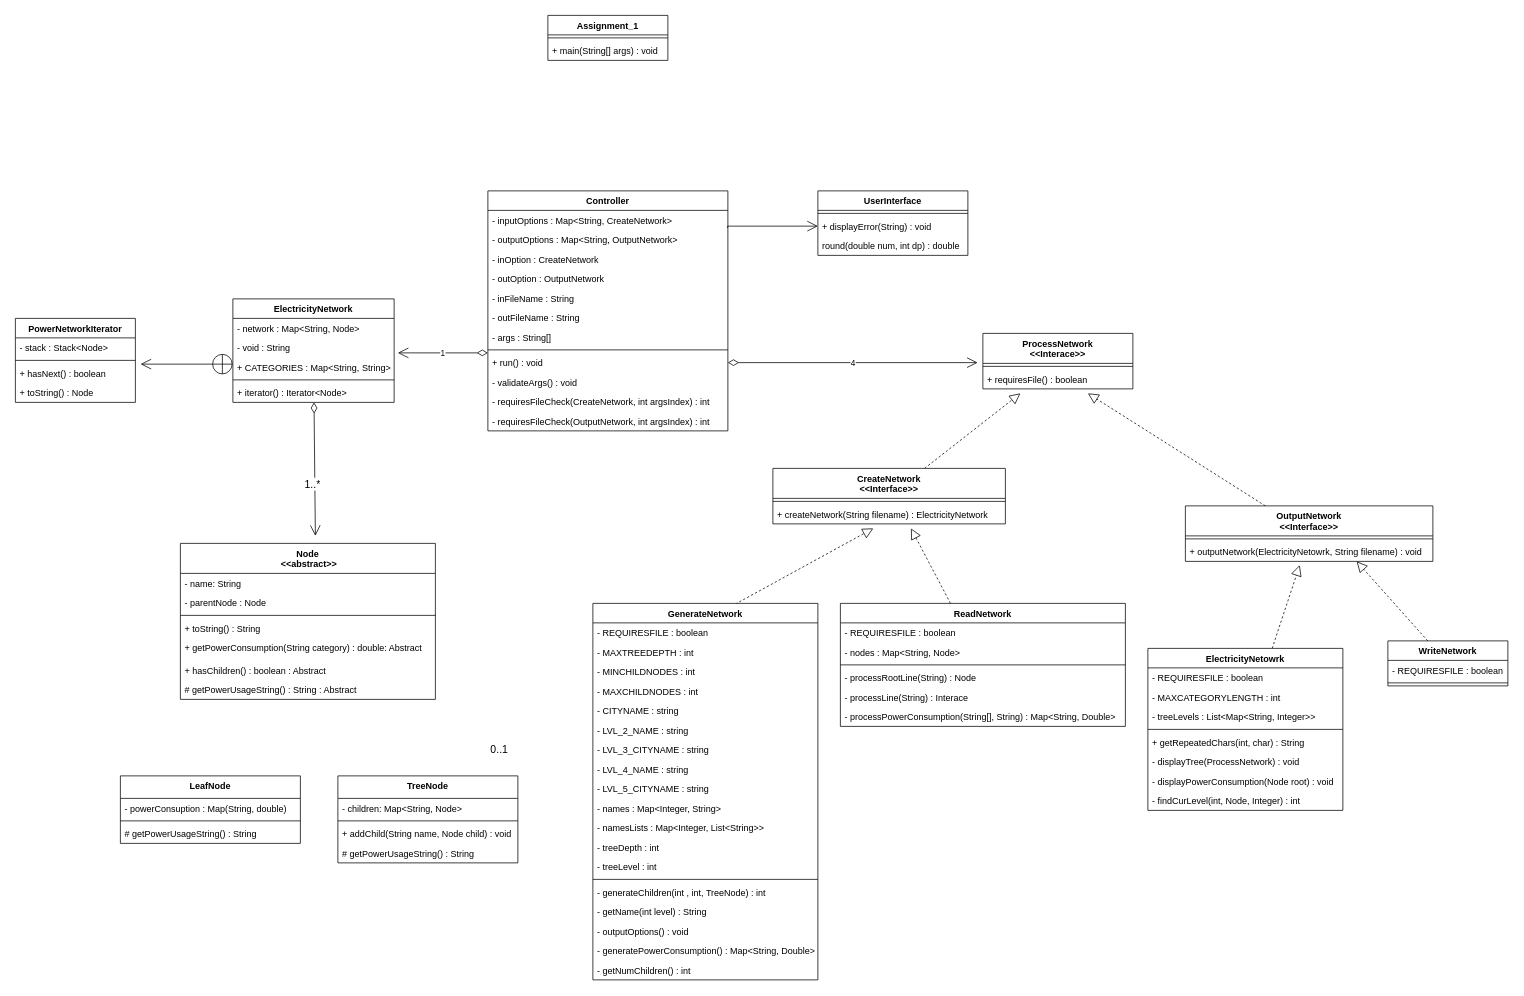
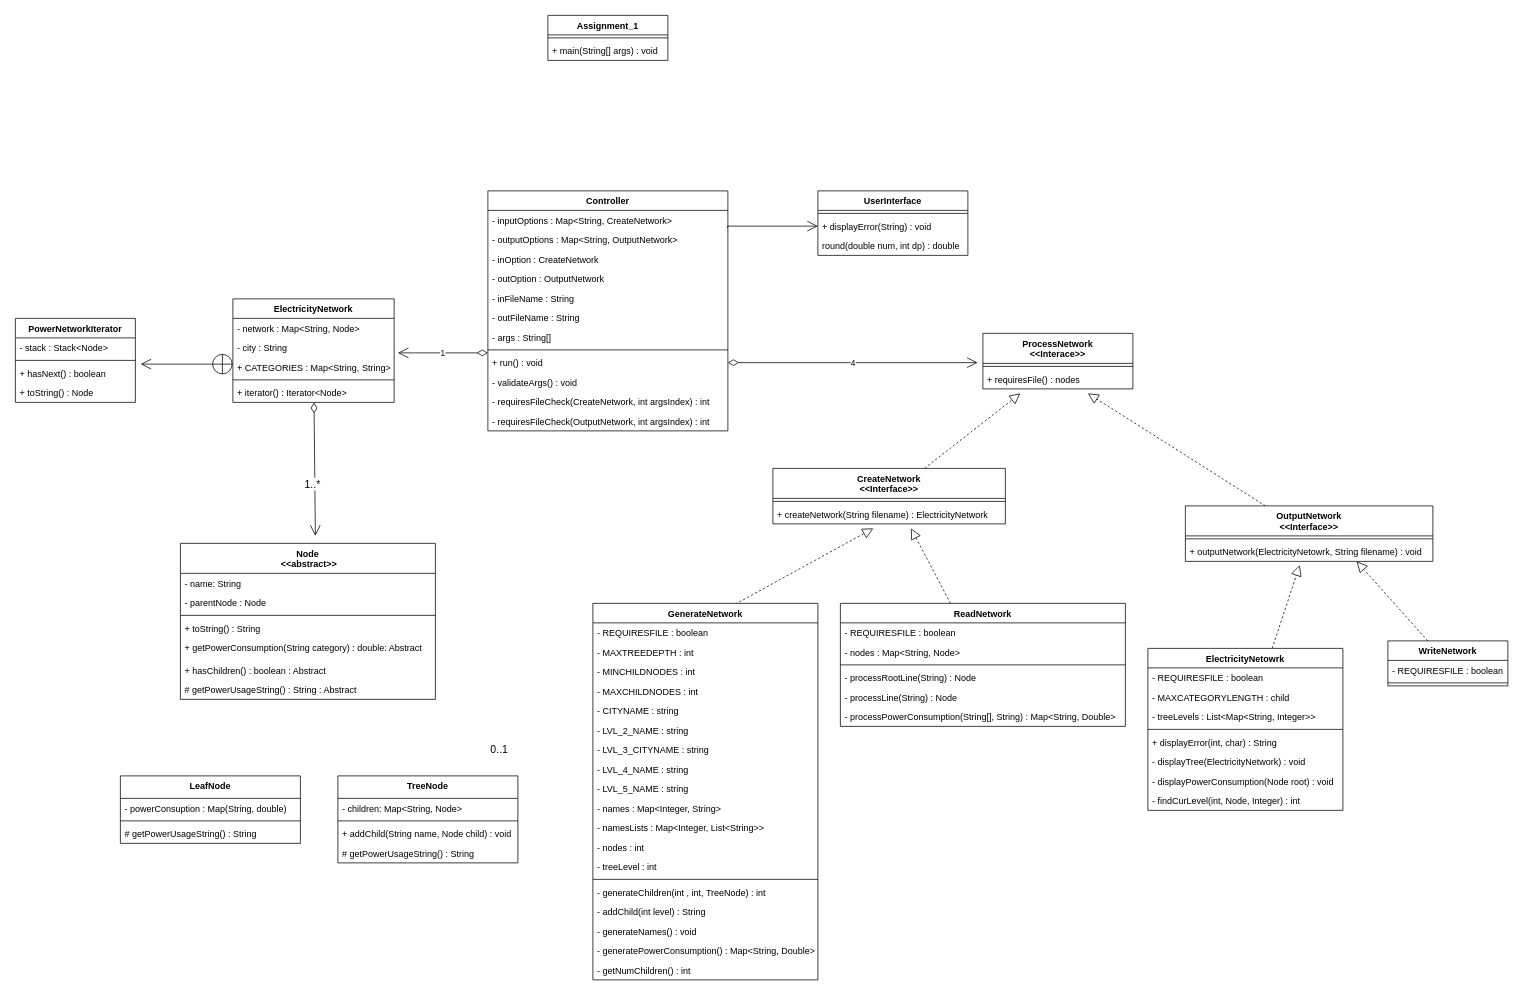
node "- void : String": label "- void : String" -> "- city : String"
node "+ requiresFile() : boolean": label "+ requiresFile() : boolean" -> "+ requiresFile() : nodes"
node "- processLine(String) : Interace": label "- processLine(String) : Interace" -> "- processLine(String) : Node"
node "- MAXCATEGORYLENGTH : int": label "- MAXCATEGORYLENGTH : int" -> "- MAXCATEGORYLENGTH : child"
node "+ getRepeatedChars(int, char) : String": label "+ getRepeatedChars(int, char) : String" -> "+ displayError(int, char) : String"
node "- displayTree(ProcessNetwork) : void": label "- displayTree(ProcessNetwork) : void" -> "- displayTree(ElectricityNetwork) : void"
node "- LVL_5_CITYNAME : string": label "- LVL_5_CITYNAME : string" -> "- LVL_5_NAME : string"
node "- treeDepth : int": label "- treeDepth : int" -> "- nodes : int"
node "- getName(int level) : String": label "- getName(int level) : String" -> "- addChild(int level) : String"
node "- outputOptions() : void": label "- outputOptions() : void" -> "- generateNames() : void"
